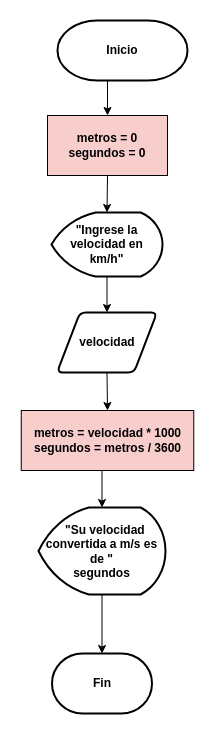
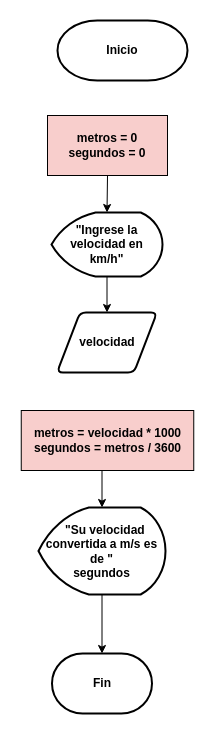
edge "Inicio" -> "metros = 0 segundos = 0": removed
edge "velocidad" -> "metros = velocidad * 1000 segundos = metros / 3600": removed
